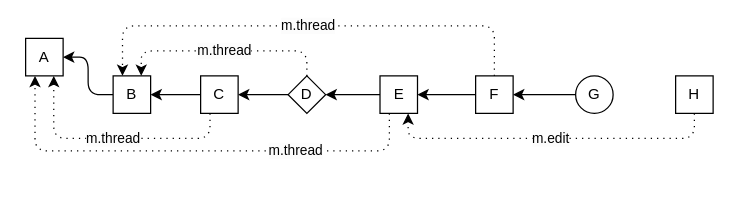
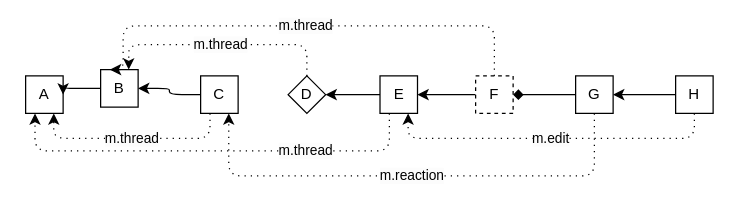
node "A": moved (44, 57) -> (44, 94)
node "B": moved (132, 94) -> (119, 88)
edge "D" -> "C": removed
node "F": style solid -> dashed
edge "G" -> "F": arrowhead classic -> diamond
node "G": shape ellipse -> rectangle
edge "H" -> "G": added
edge "G" -> "C": added, label "m.reaction"
